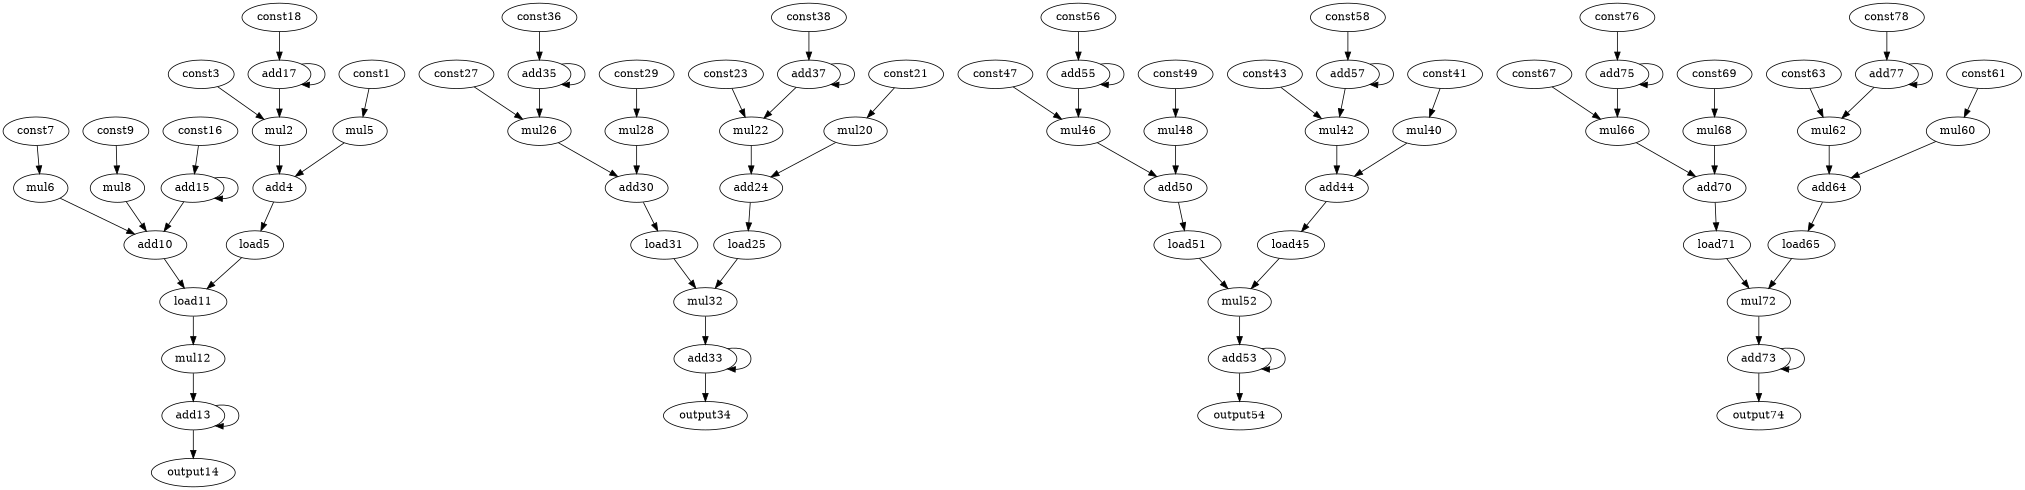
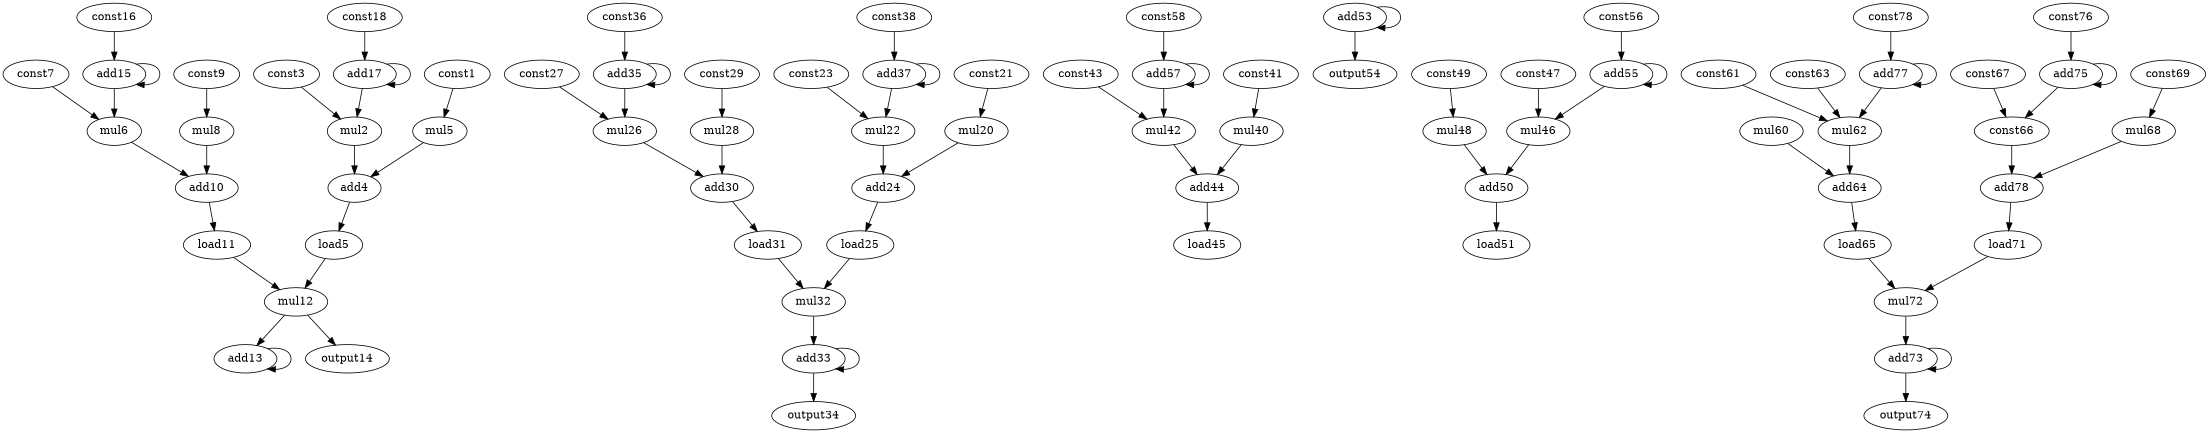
edge "const61" -> "mul60": now "const61" -> "mul62"
node "mul66": label "mul66" -> "const66"
node "add70": label "add70" -> "add78"
edge "add15" -> "add10": now "add15" -> "mul6"
edge "load5" -> "load11": now "load5" -> "mul12"
node "mul52": removed
edge "add13" -> "output14": now "mul12" -> "output14"
